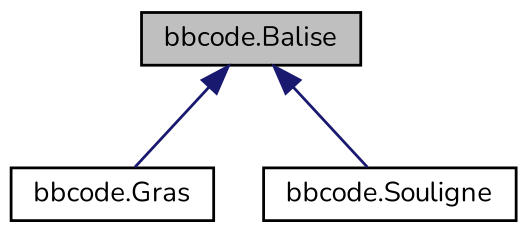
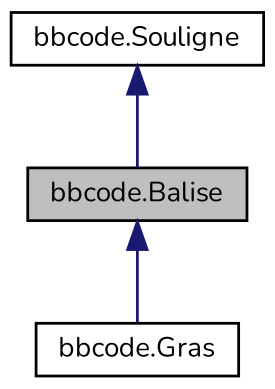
edge "bbcode.Souligne" -> "bbcode.Balise": reversed
